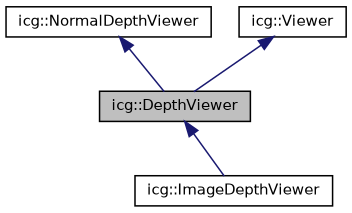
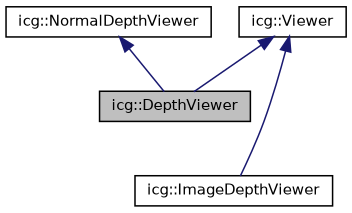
edge "icg::ImageDepthViewer" -> "icg::DepthViewer": now "icg::ImageDepthViewer" -> "icg::Viewer"
